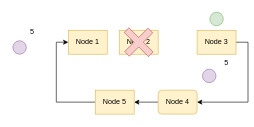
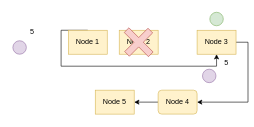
edge "Node 1" -> "Node 3": added
edge "Node 5" -> "Node 1": removed
